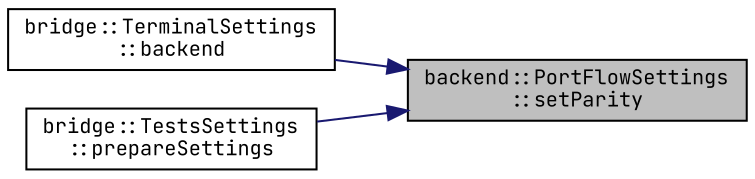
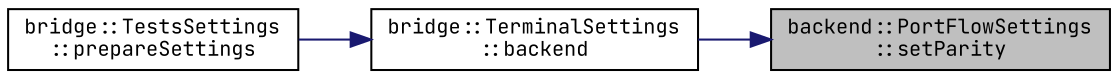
edge "bridge::TestsSettings ::prepareSettings" -> "backend::PortFlowSettings ::setParity": now "bridge::TestsSettings ::prepareSettings" -> "bridge::TerminalSettings ::backend"
